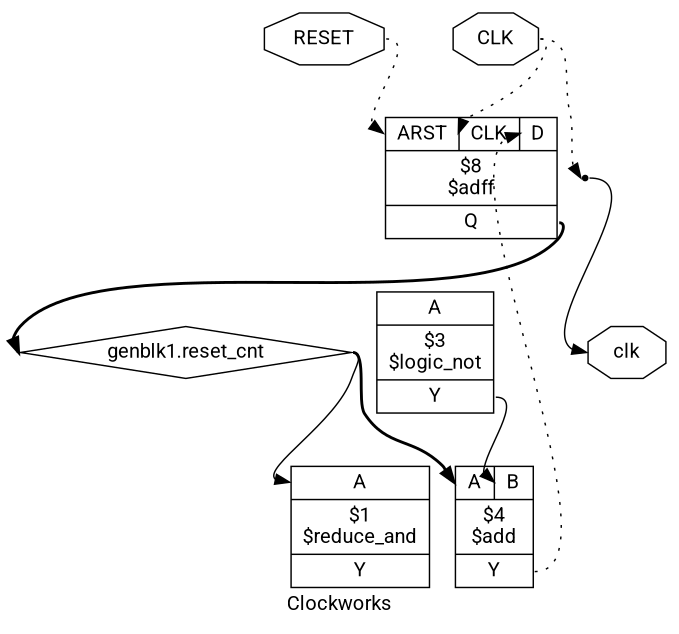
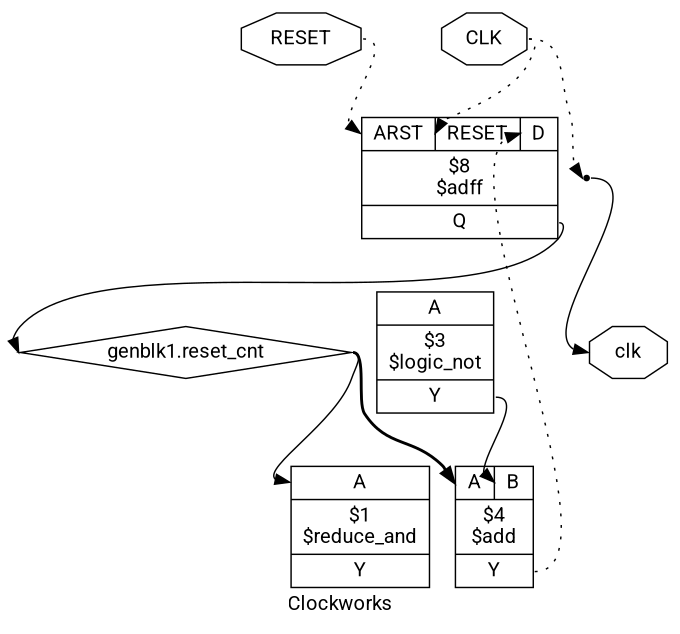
node "ARST": text "CLK" -> "RESET"
edge "ARST" -> "genblk1.reset_cnt": style bold -> solid
